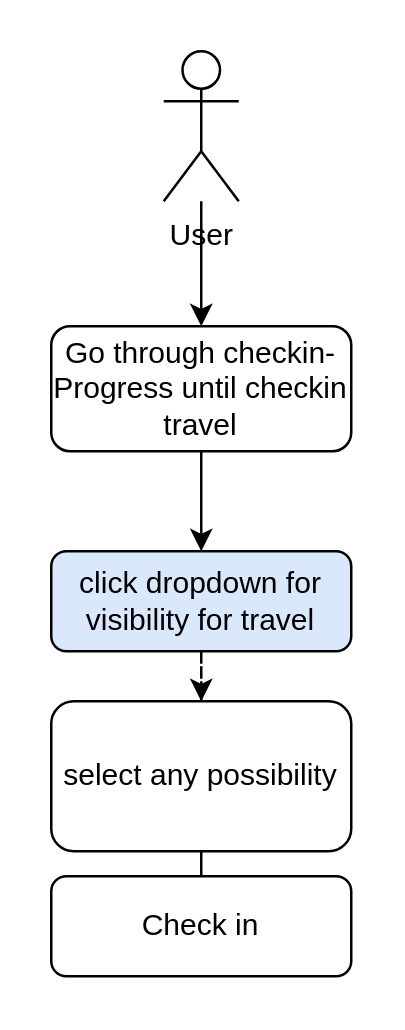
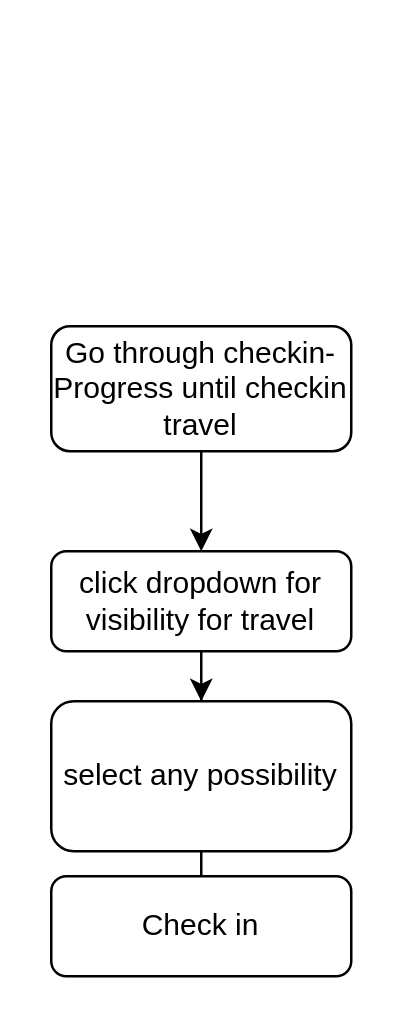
node "User": removed
edge "User" -> "Go through checkin-Progress until checkin travel": removed
node "click dropdown for visibility for travel": fillcolor #dae8fc -> #ffffff
edge "click dropdown for visibility for travel" -> "select any possibility": style dashed -> solid
